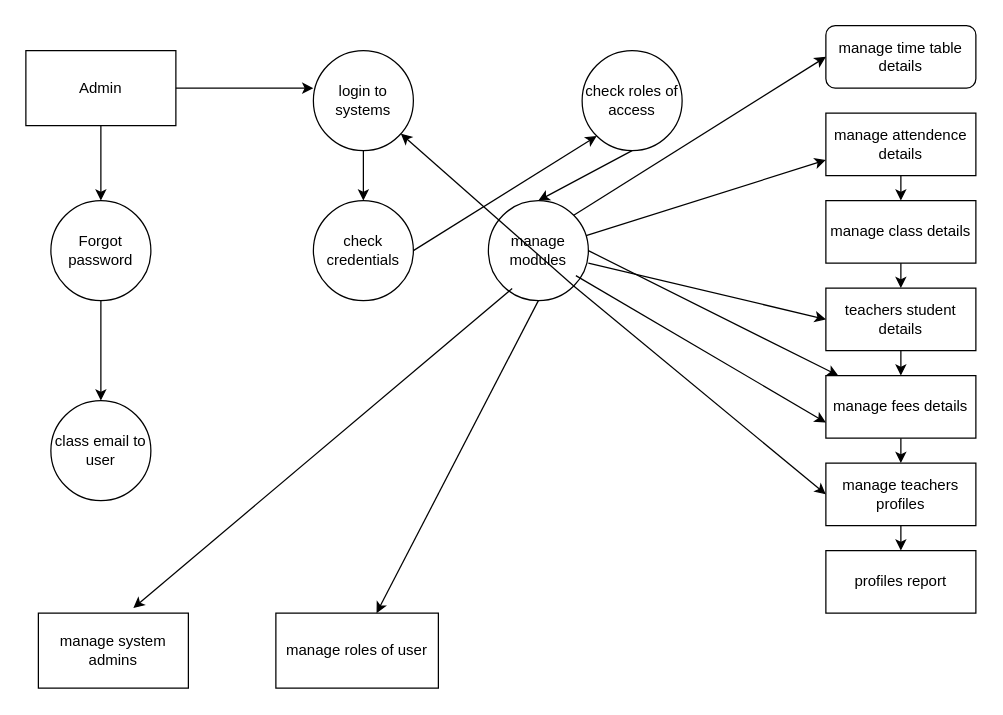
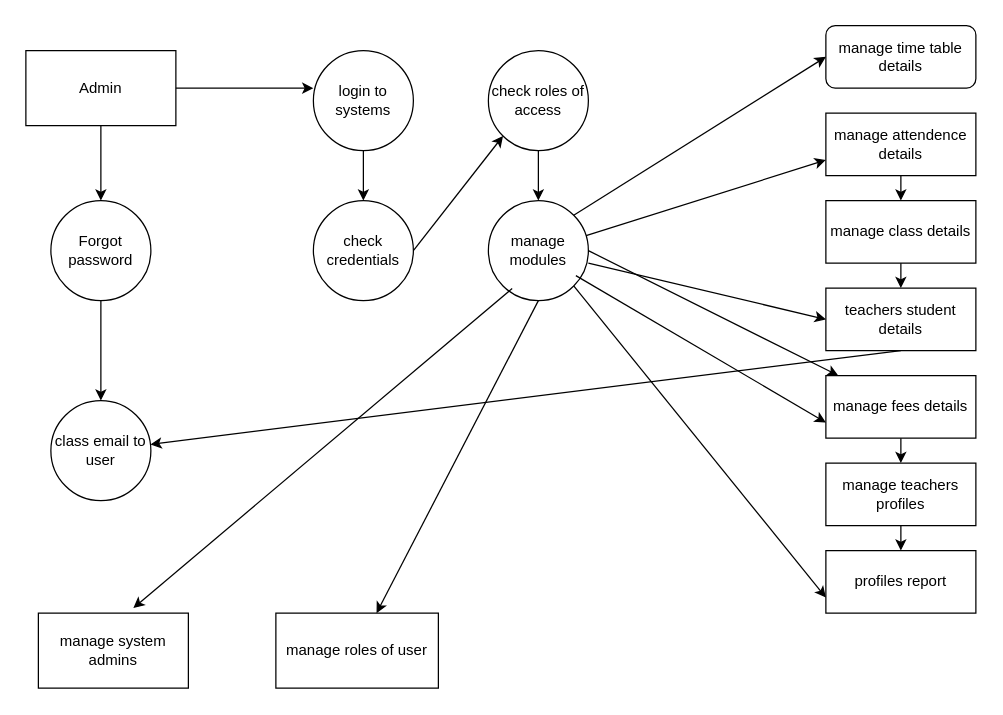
node "check roles of access": moved (632, 101) -> (538, 101)
edge "manage modules" -> "login to systems": now "manage modules" -> "profiles report"
edge "teachers student details" -> "manage fees details": now "teachers student details" -> "class email to user"
edge "manage modules" -> "manage teachers profiles": removed
